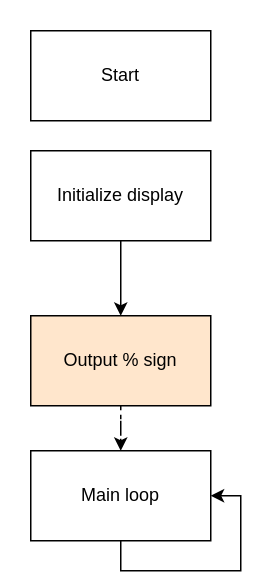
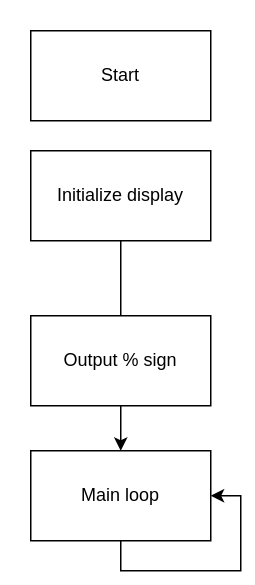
edge "Initialize display" -> "Output % sign": arrowhead classic -> none
node "Output % sign": fillcolor #ffe6cc -> #ffffff
edge "Output % sign" -> "Main loop": style dashed -> solid
